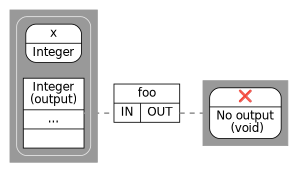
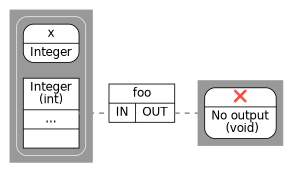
node "Integer": text "(output)" -> "(int)"
